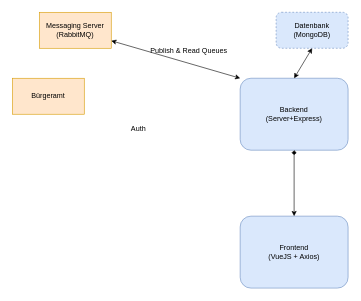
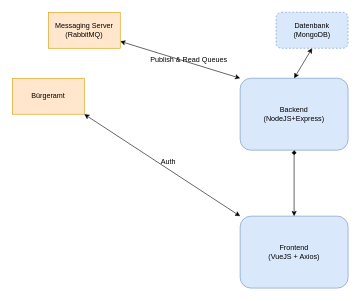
node "Messaging Server (RabbitMQ)": moved (75, 30) -> (84, 30)
node "Publish & Read Queues": moved (189, 51) -> (189, 60)
node "Backend (Server+Express)": label "Backend (Server+Express)" -> "Backend (NodeJS+Express)"
node "Auth": moved (138, 129) -> (168, 162)
edge "Bürgeramt" -- "Frontend (VueJS + Axios)": added
